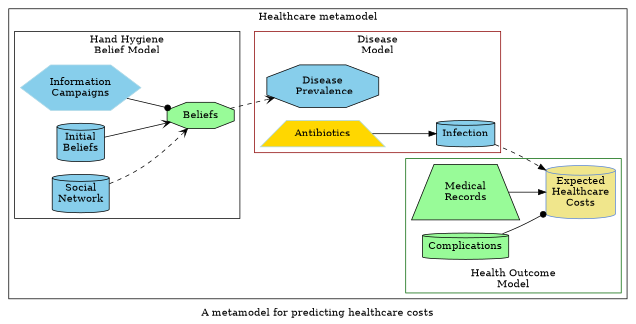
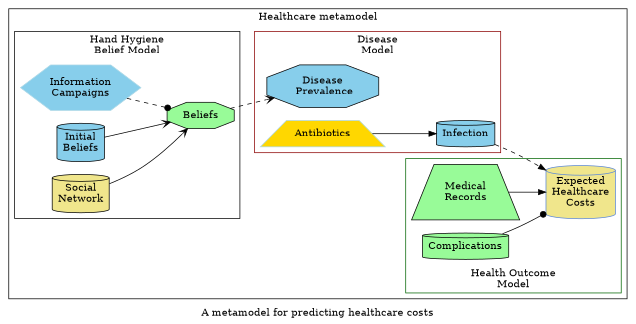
edge "Information Campaigns" -> "Beliefs": style solid -> dashed
edge "Social Network" -> "Beliefs": style dashed -> solid
node "Social Network": fillcolor skyblue -> khaki
